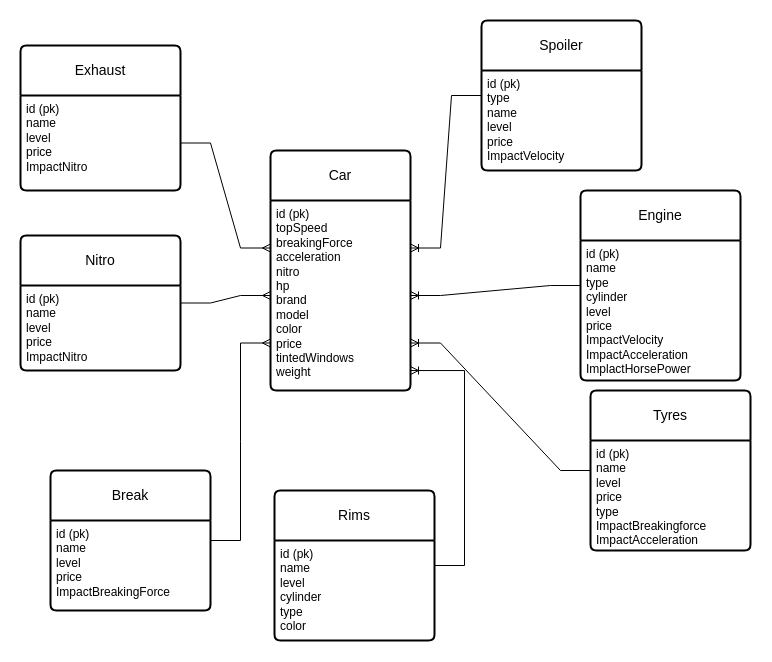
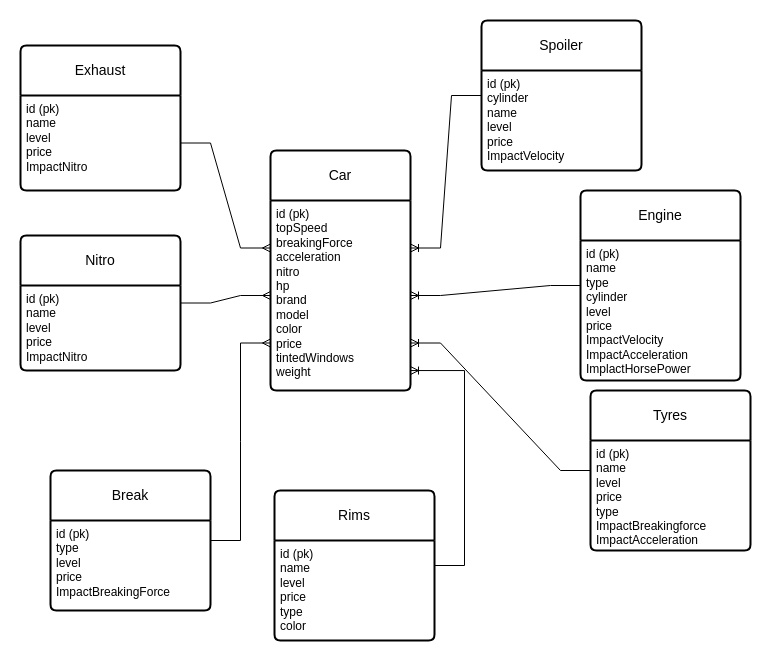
node "id (pk) type name level price ImpactVelocity": label "id (pk) type name level price ImpactVelocity" -> "id (pk) cylinder name level price ImpactVelocity"
node "id (pk) name level price ImpactBreakingForce": label "id (pk) name level price ImpactBreakingForce" -> "id (pk) type level price ImpactBreakingForce"
node "id (pk) name level cylinder type color": label "id (pk) name level cylinder type color" -> "id (pk) name level price type color"
